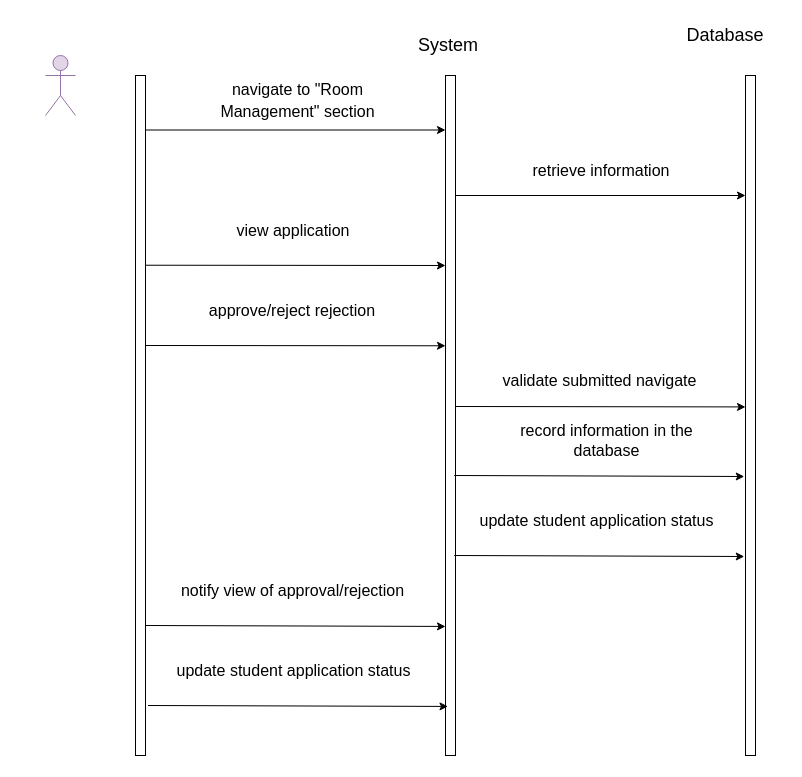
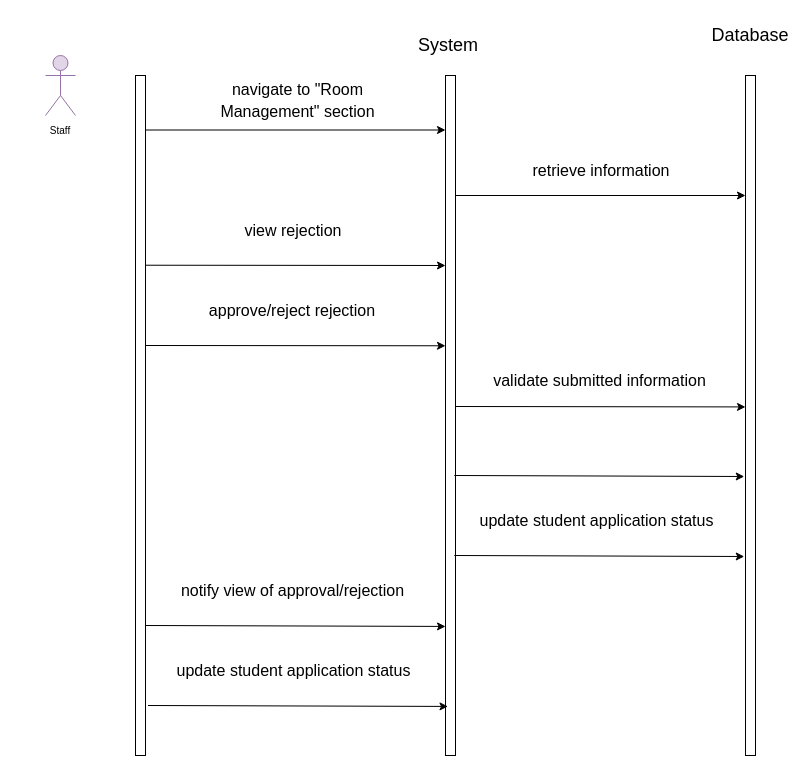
node "Database": moved (726, 36) -> (751, 36)
node "Staff": added
node "view application": label "view application" -> "view rejection"
node "validate submitted navigate": label "validate submitted navigate" -> "validate submitted information"
node "record information in the database": removed
